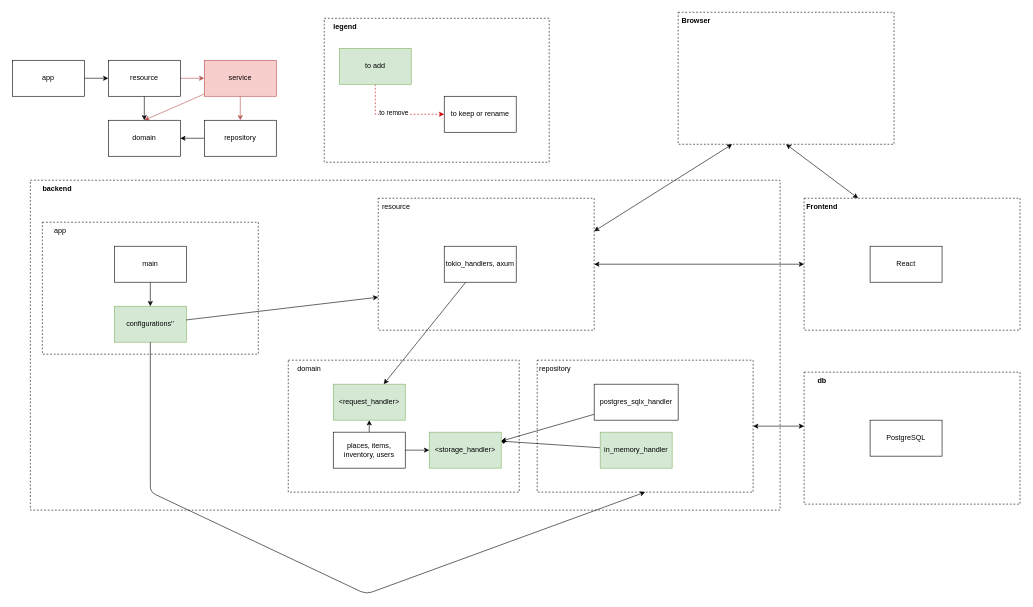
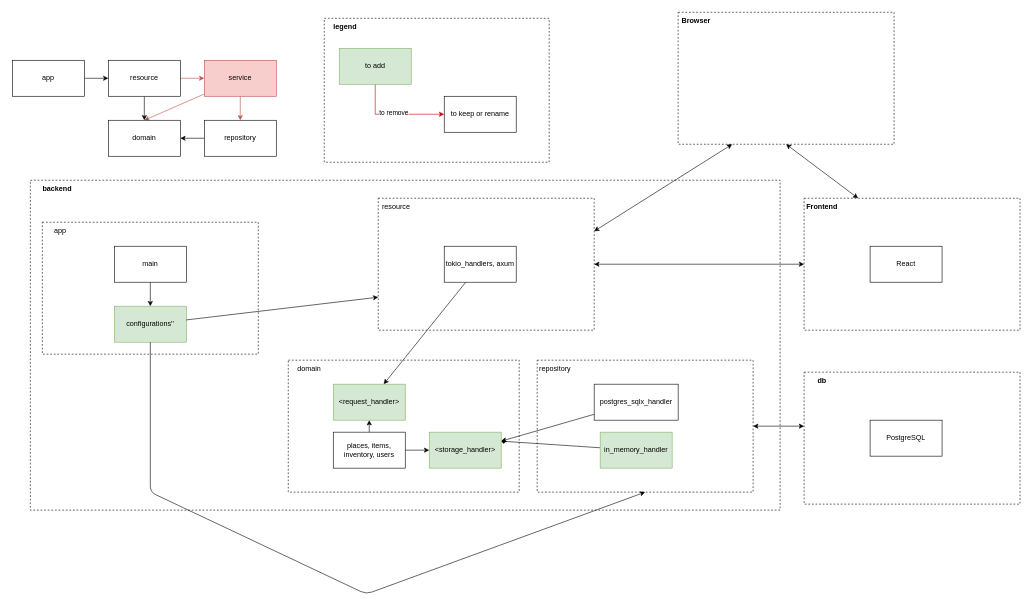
edge "to add" -> "to keep or rename": style dashed -> solid
